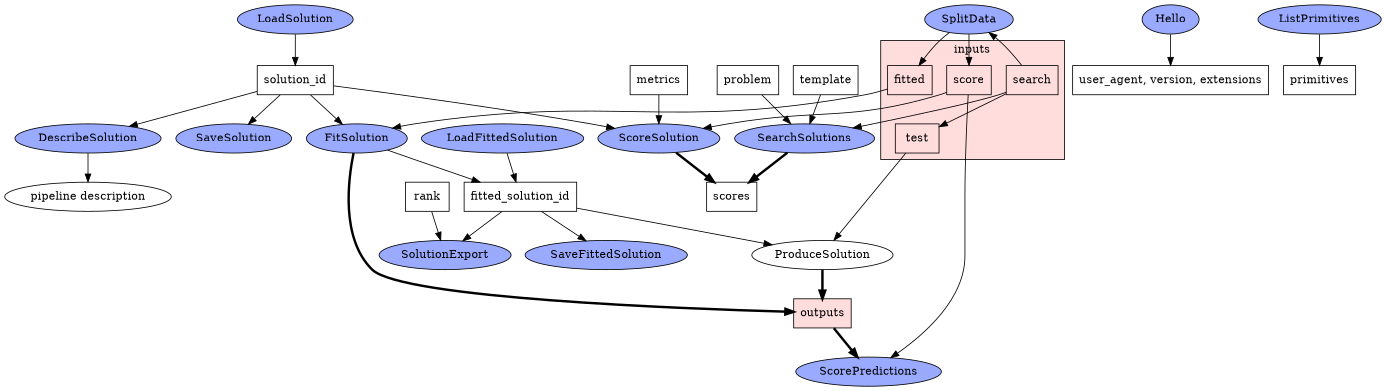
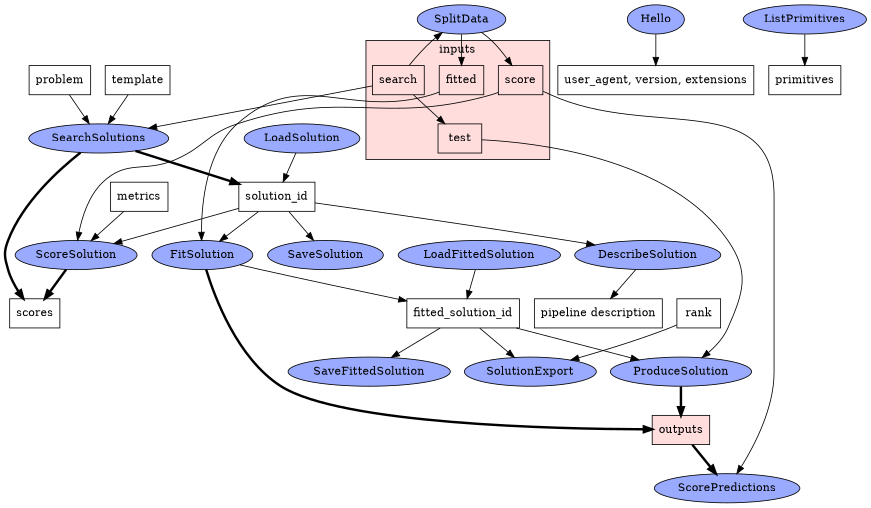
edge "SearchSolutions" -> "solution_id": added
node "pipeline description": shape ellipse -> box
node "ProduceSolution": fillcolor #ffffff -> #99aaff
